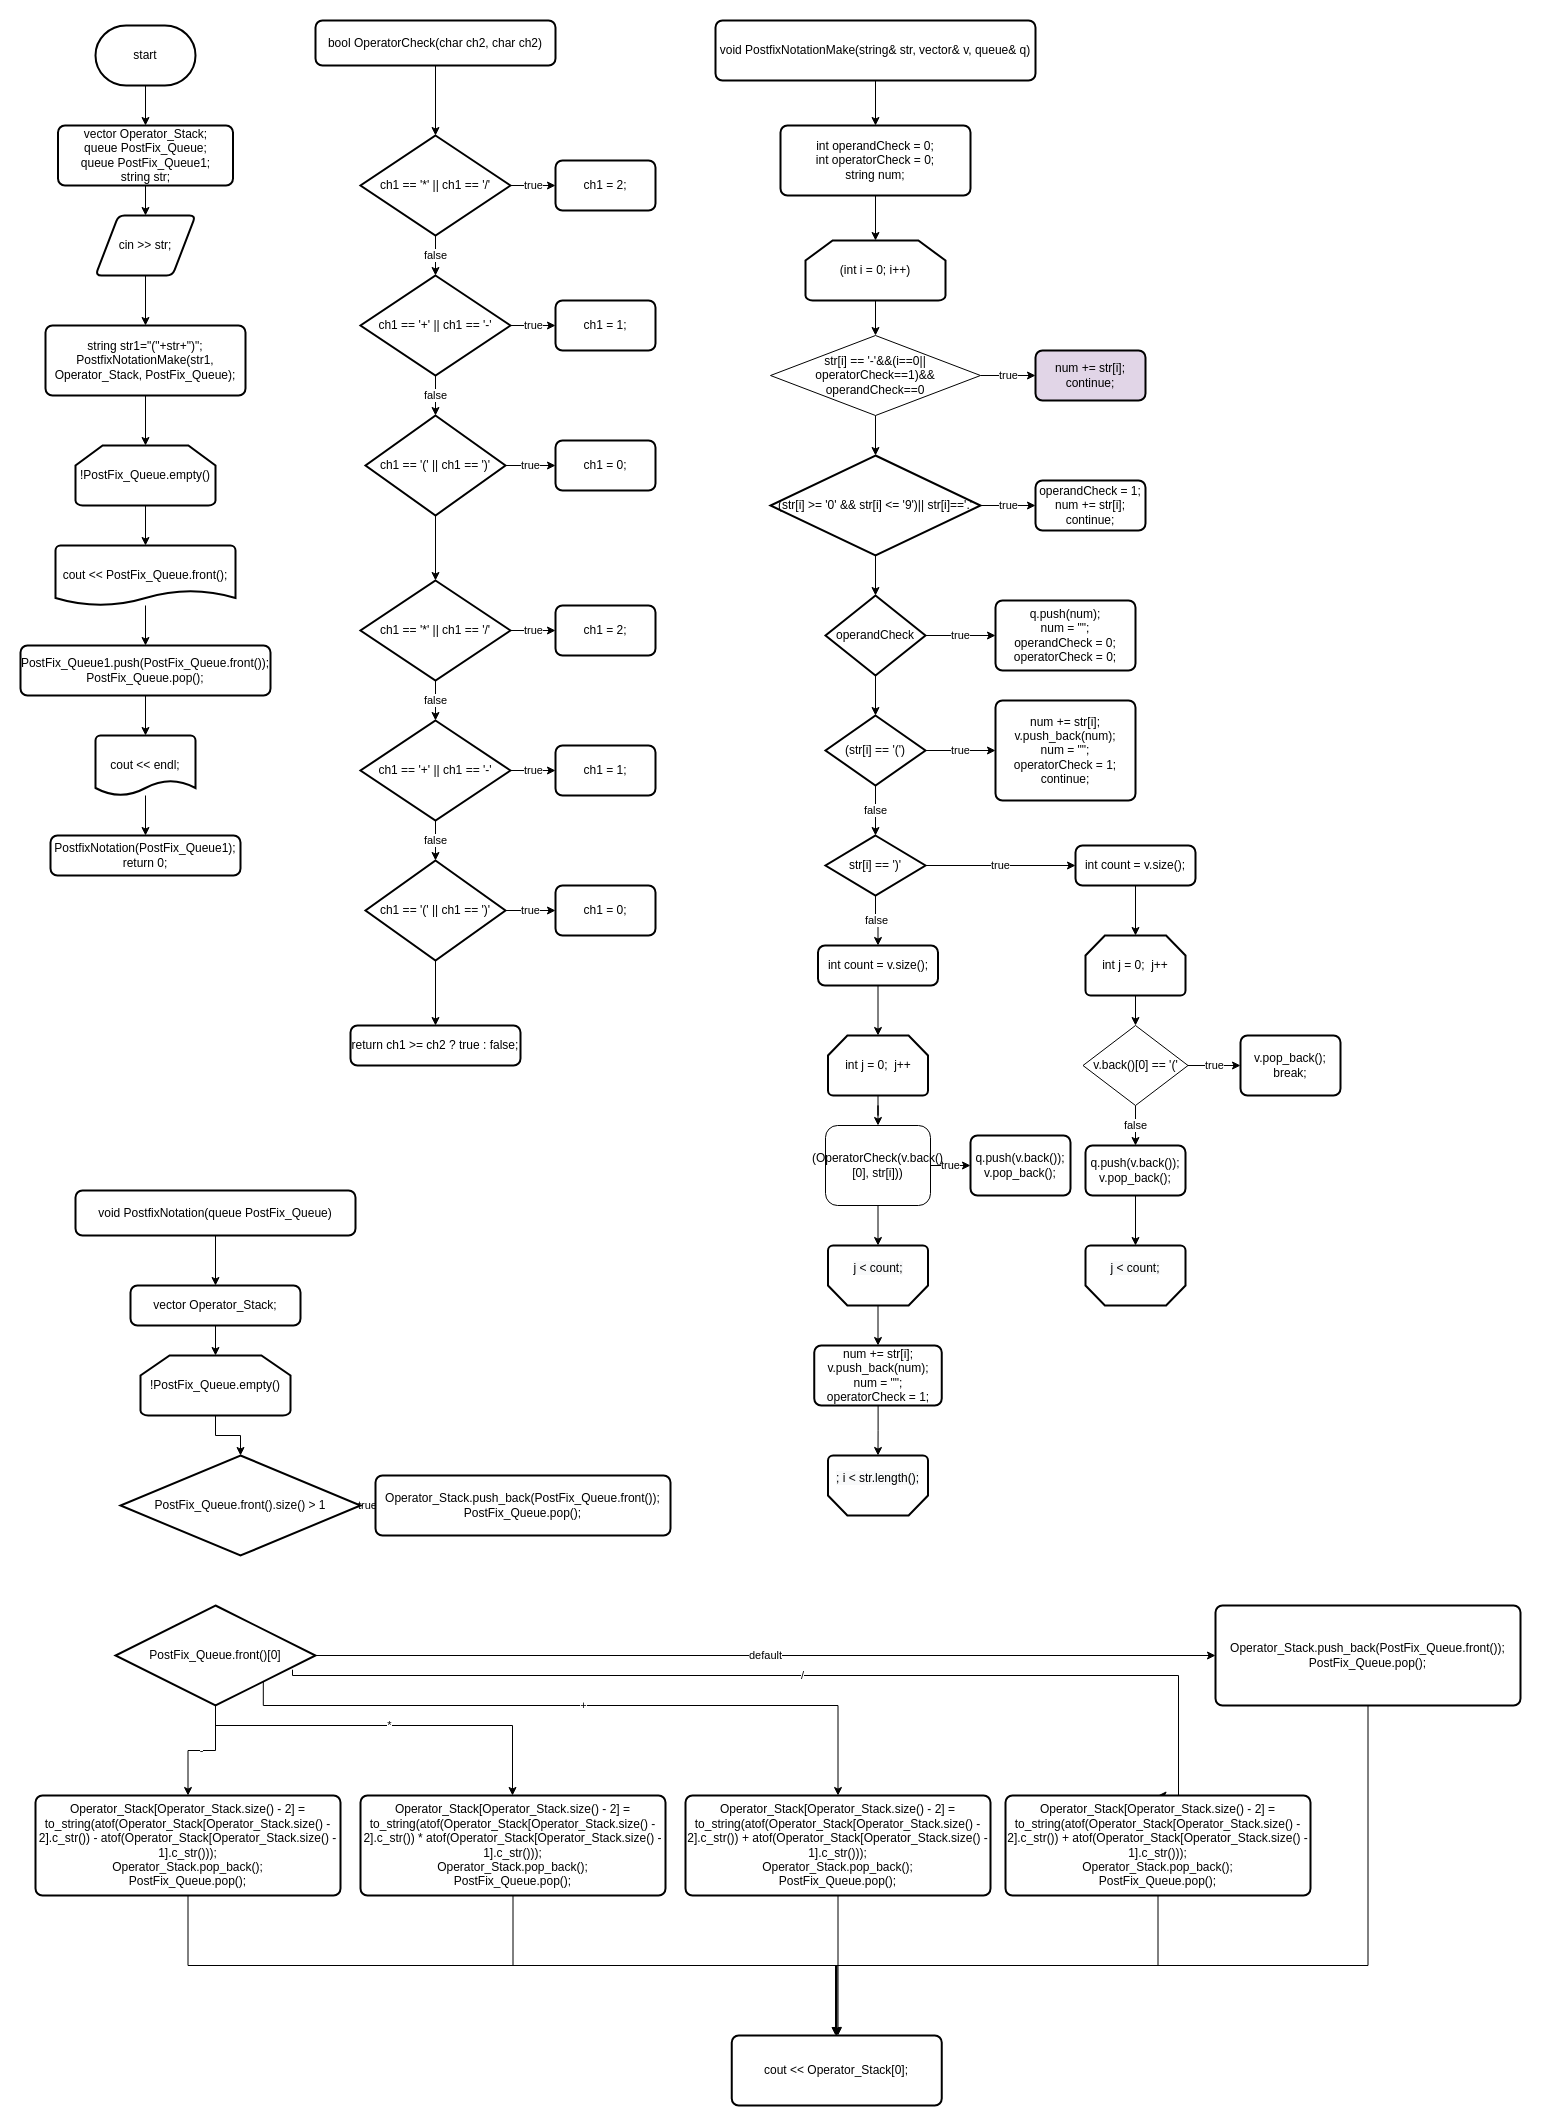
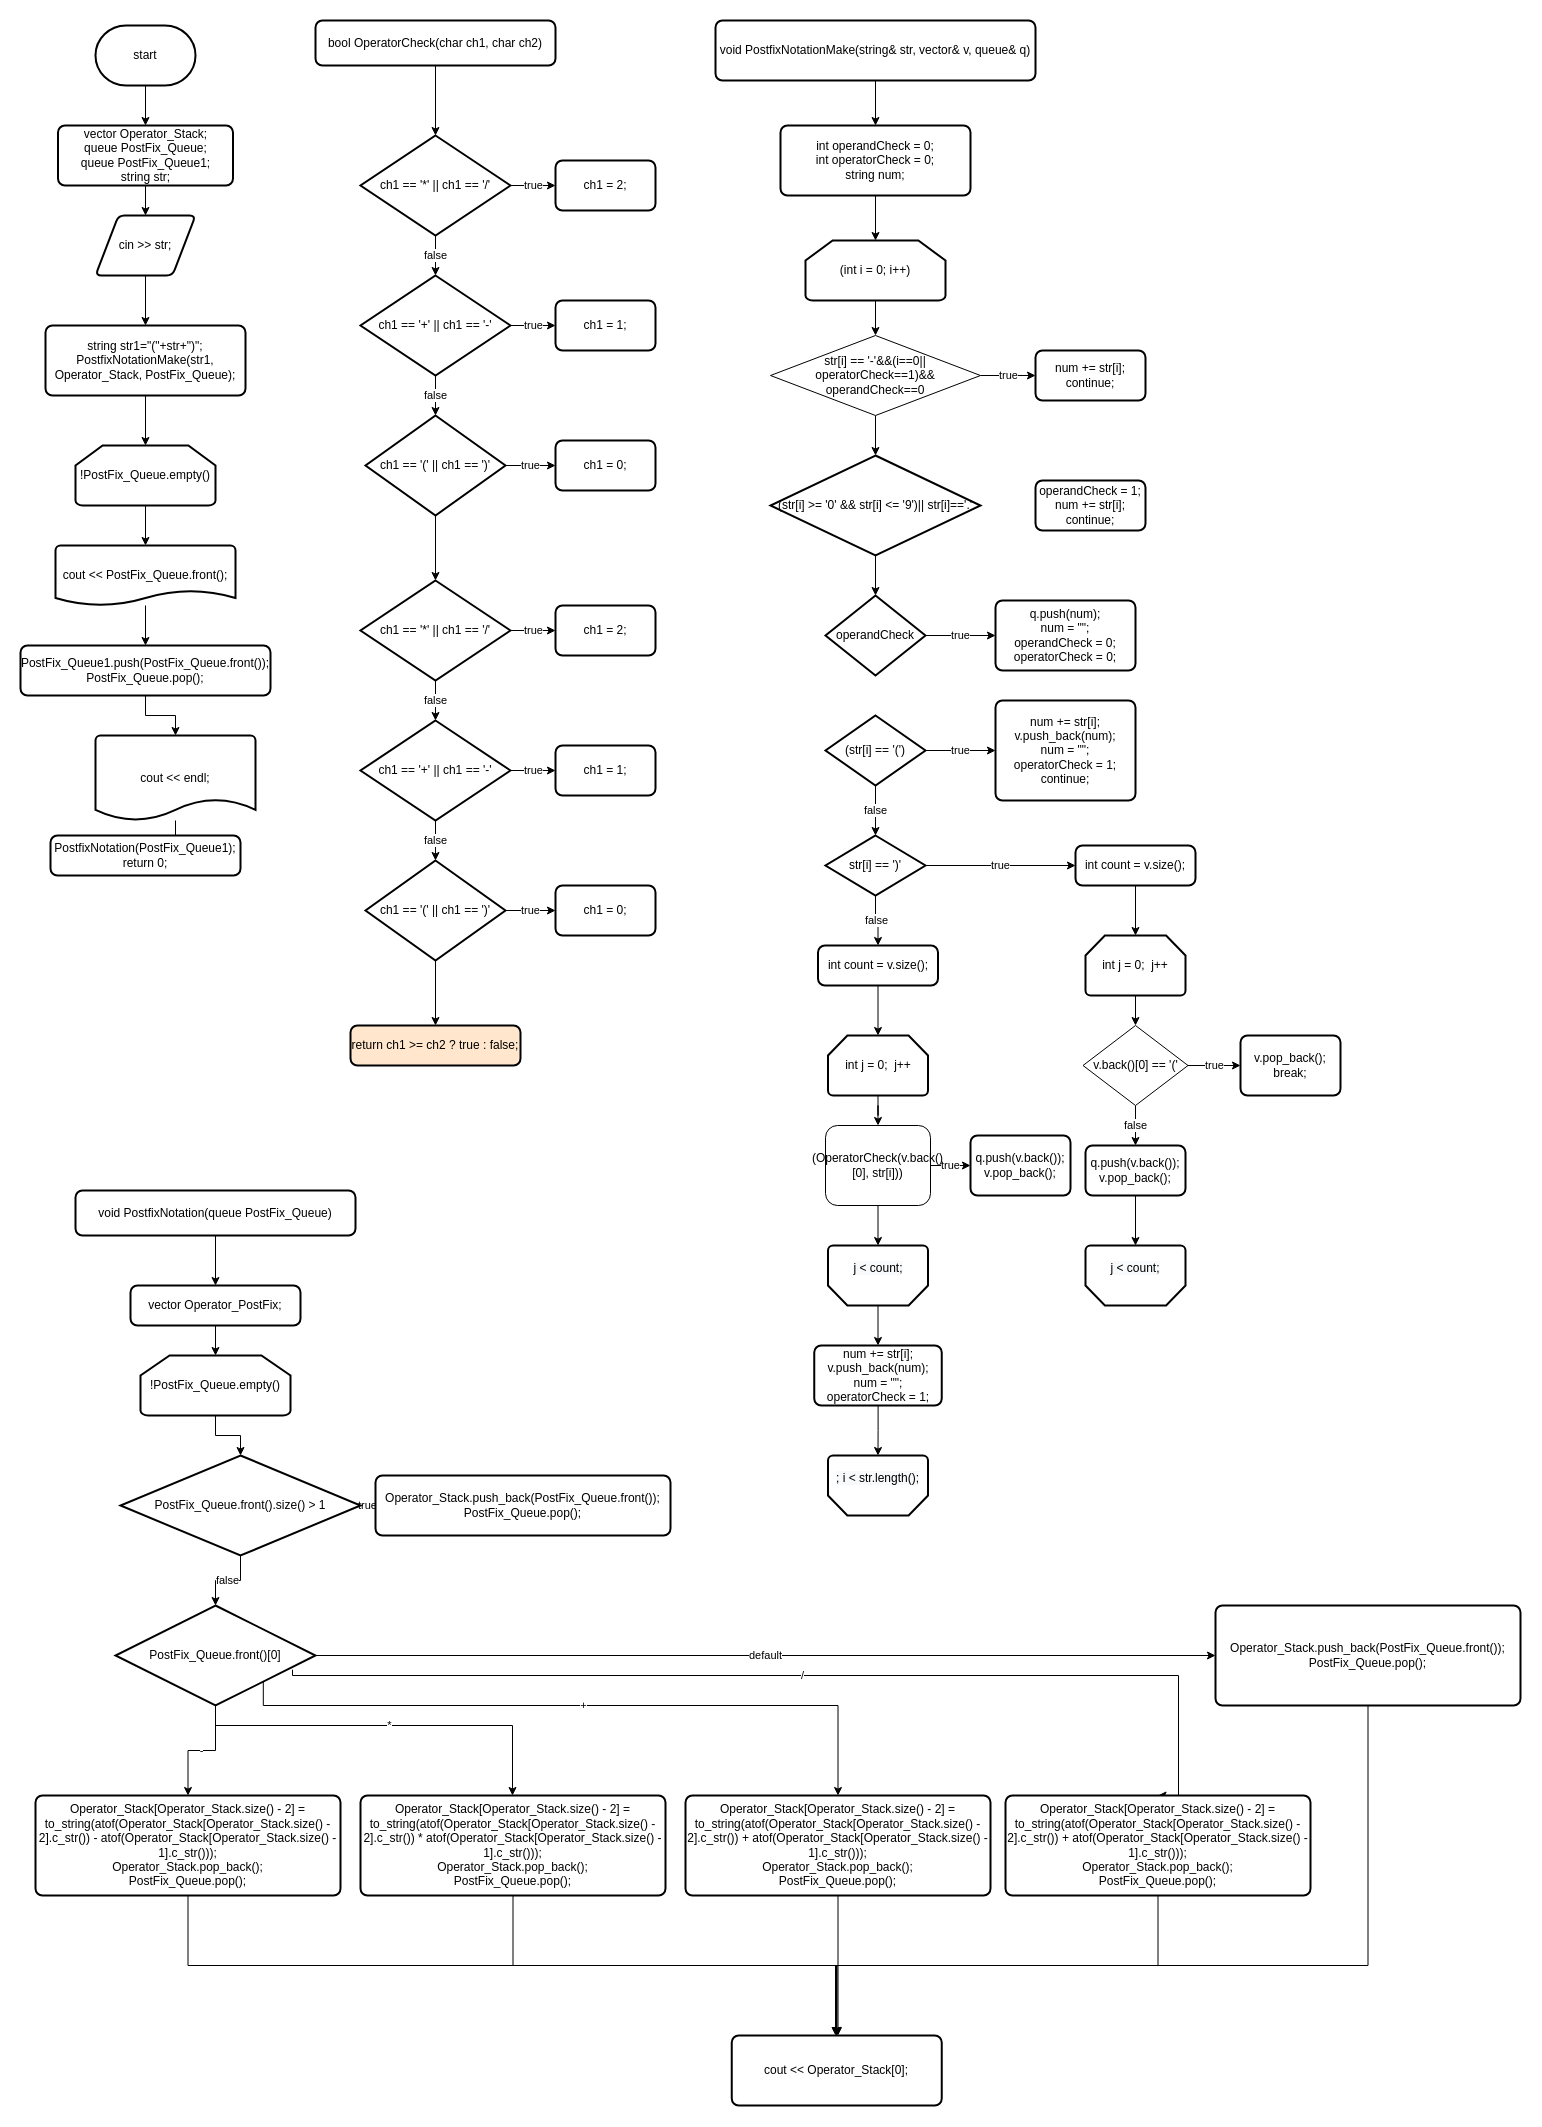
node "bool OperatorCheck(char ch2, char ch2)": label "bool OperatorCheck(char ch2, char ch2)" -> "bool OperatorCheck(char ch1, char ch2)"
node "num += str[i]; continue;": fillcolor #e1d5e7 -> #ffffff
edge "(str[i] >= '0' && str[i] <= '9')|| str[i]=='.'" -> "operandCheck = 1; num += str[i]; continue;": removed, label "true"
edge "operandCheck" -> "(str[i] == '(')": removed
node "cout << endl;": size 100x60 -> 160x85
node "return ch1 >= ch2 ? true : false;": fillcolor #ffffff -> #ffe6cc
node "vector Operator_Stack;": label "vector Operator_Stack;" -> "vector Operator_PostFix;"
edge "PostFix_Queue.front().size() > 1" -> "PostFix_Queue.front()[0]": added, label "false"
